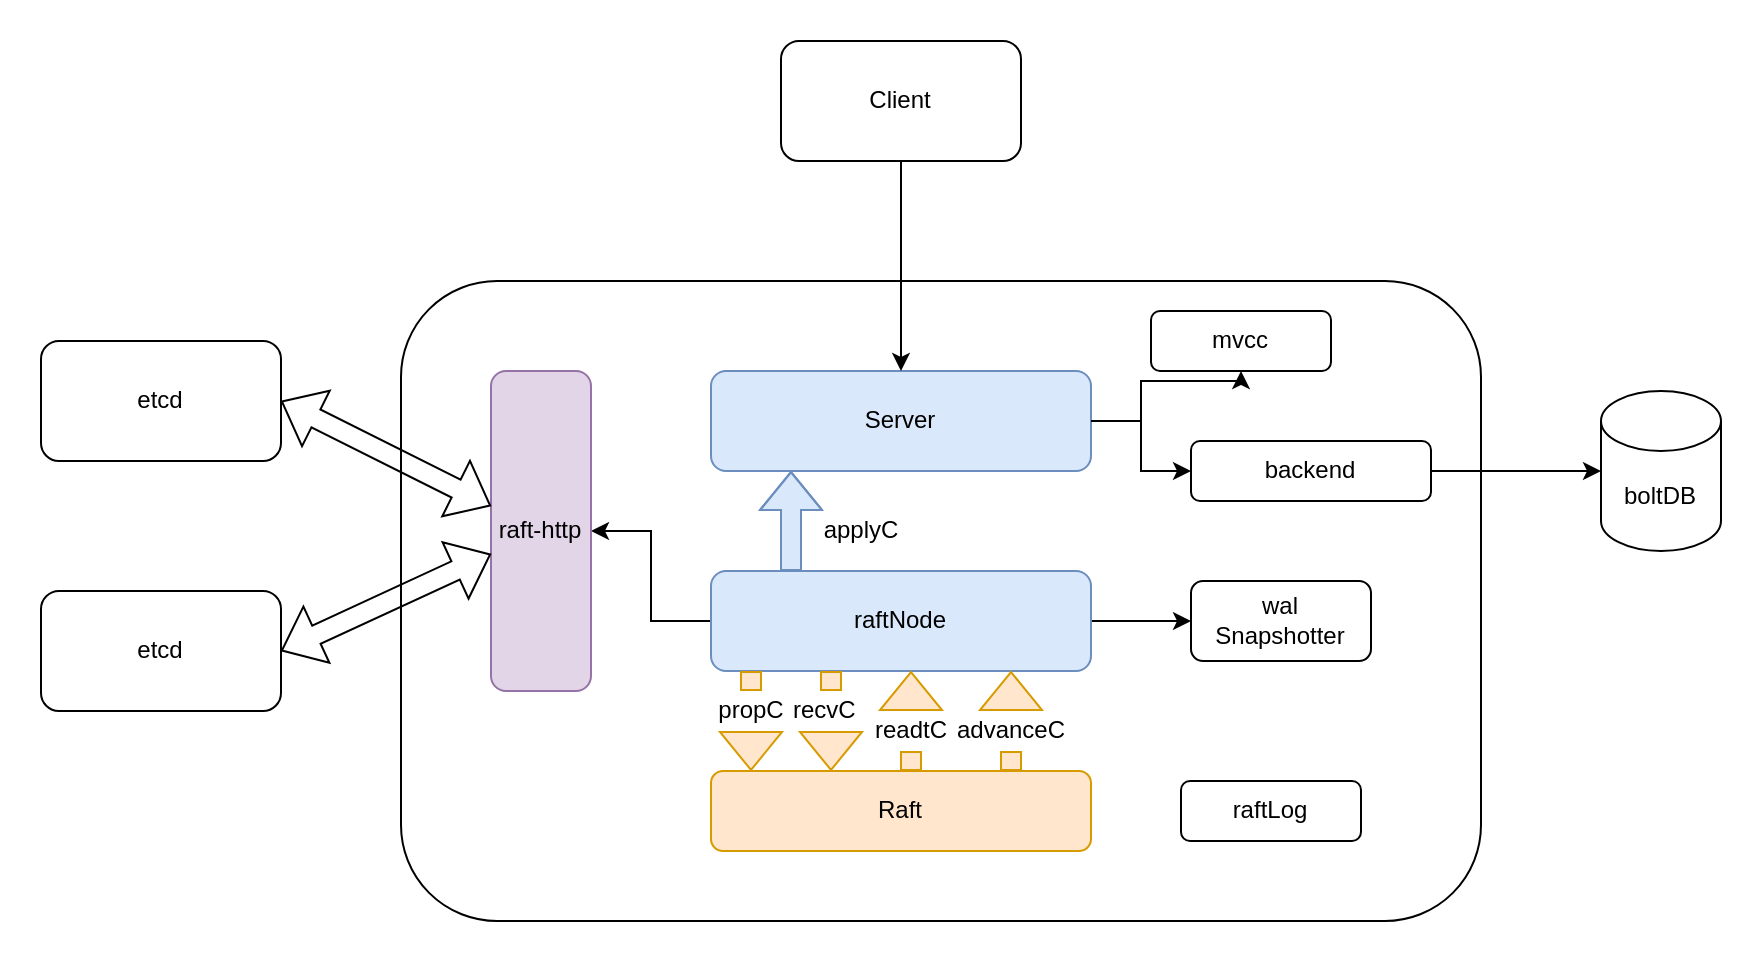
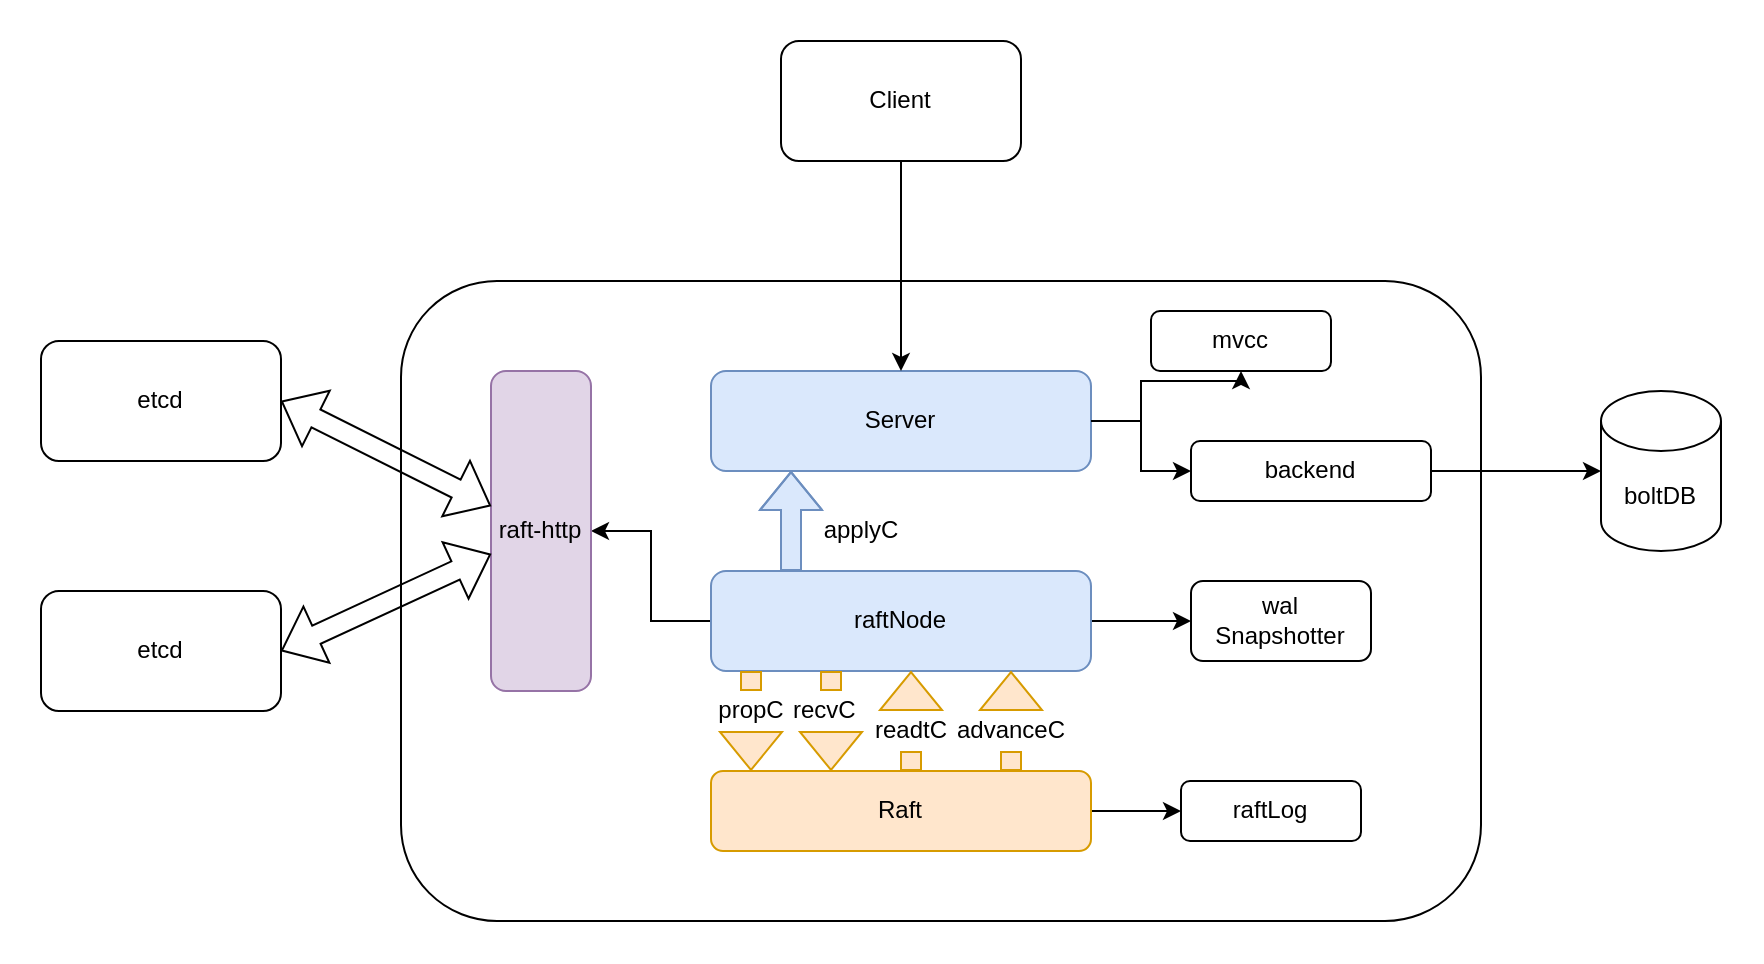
edge "Raft" -> "raftLog": added
